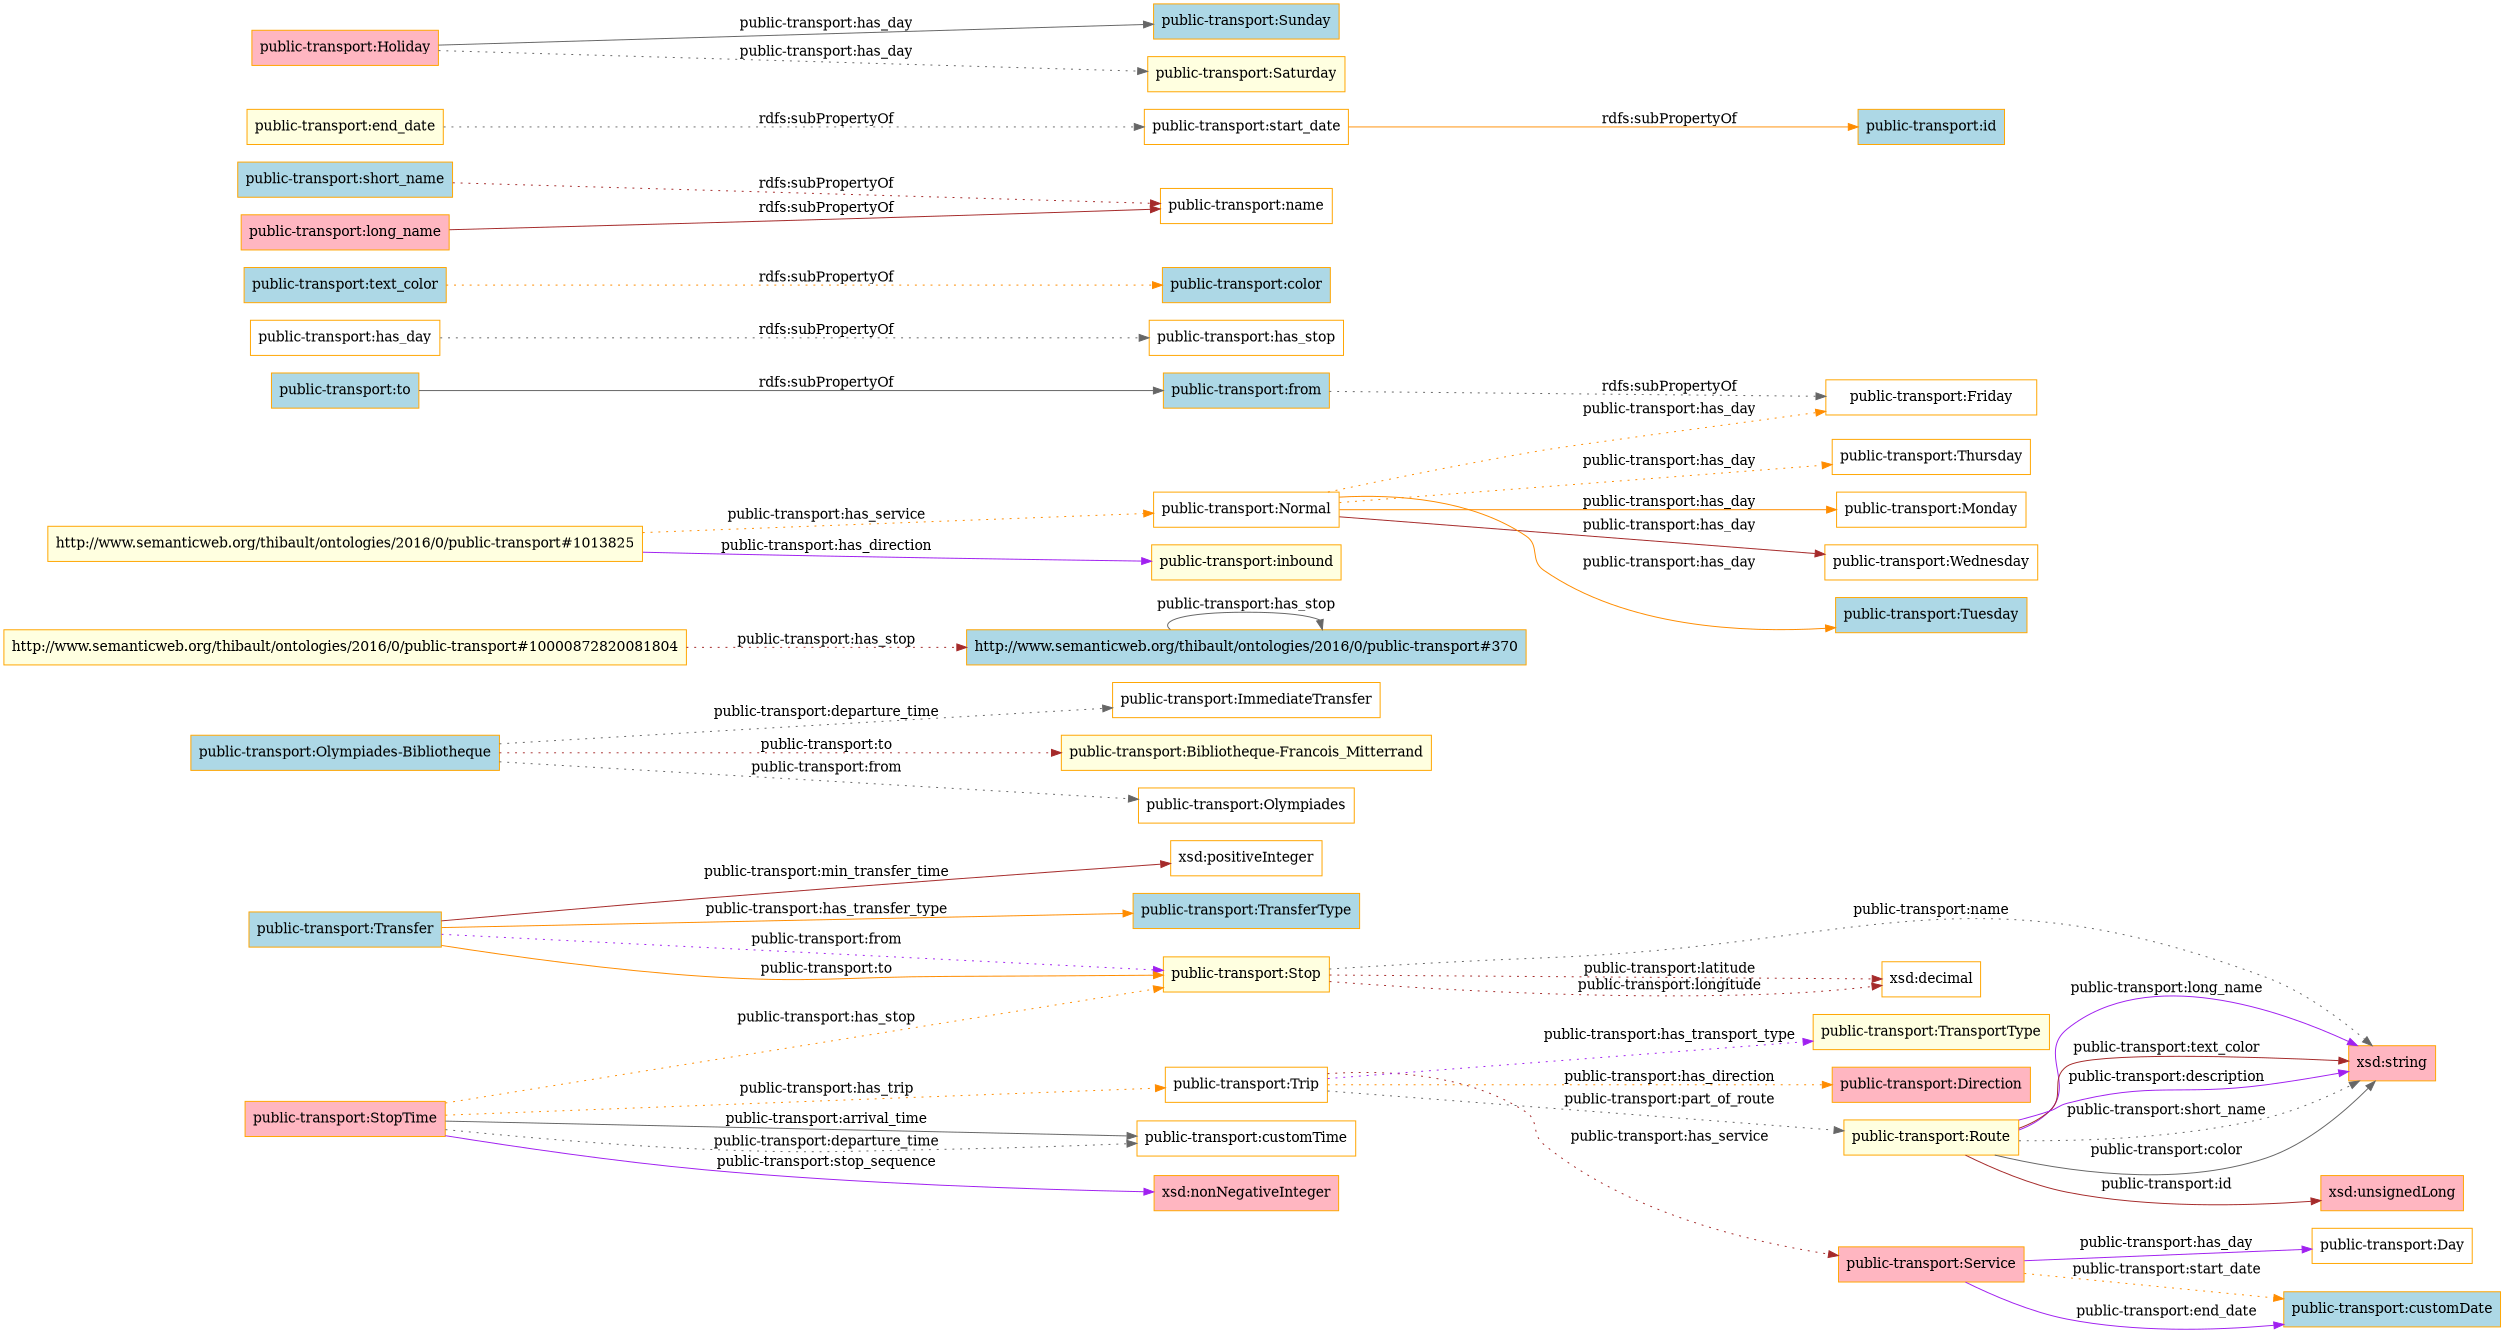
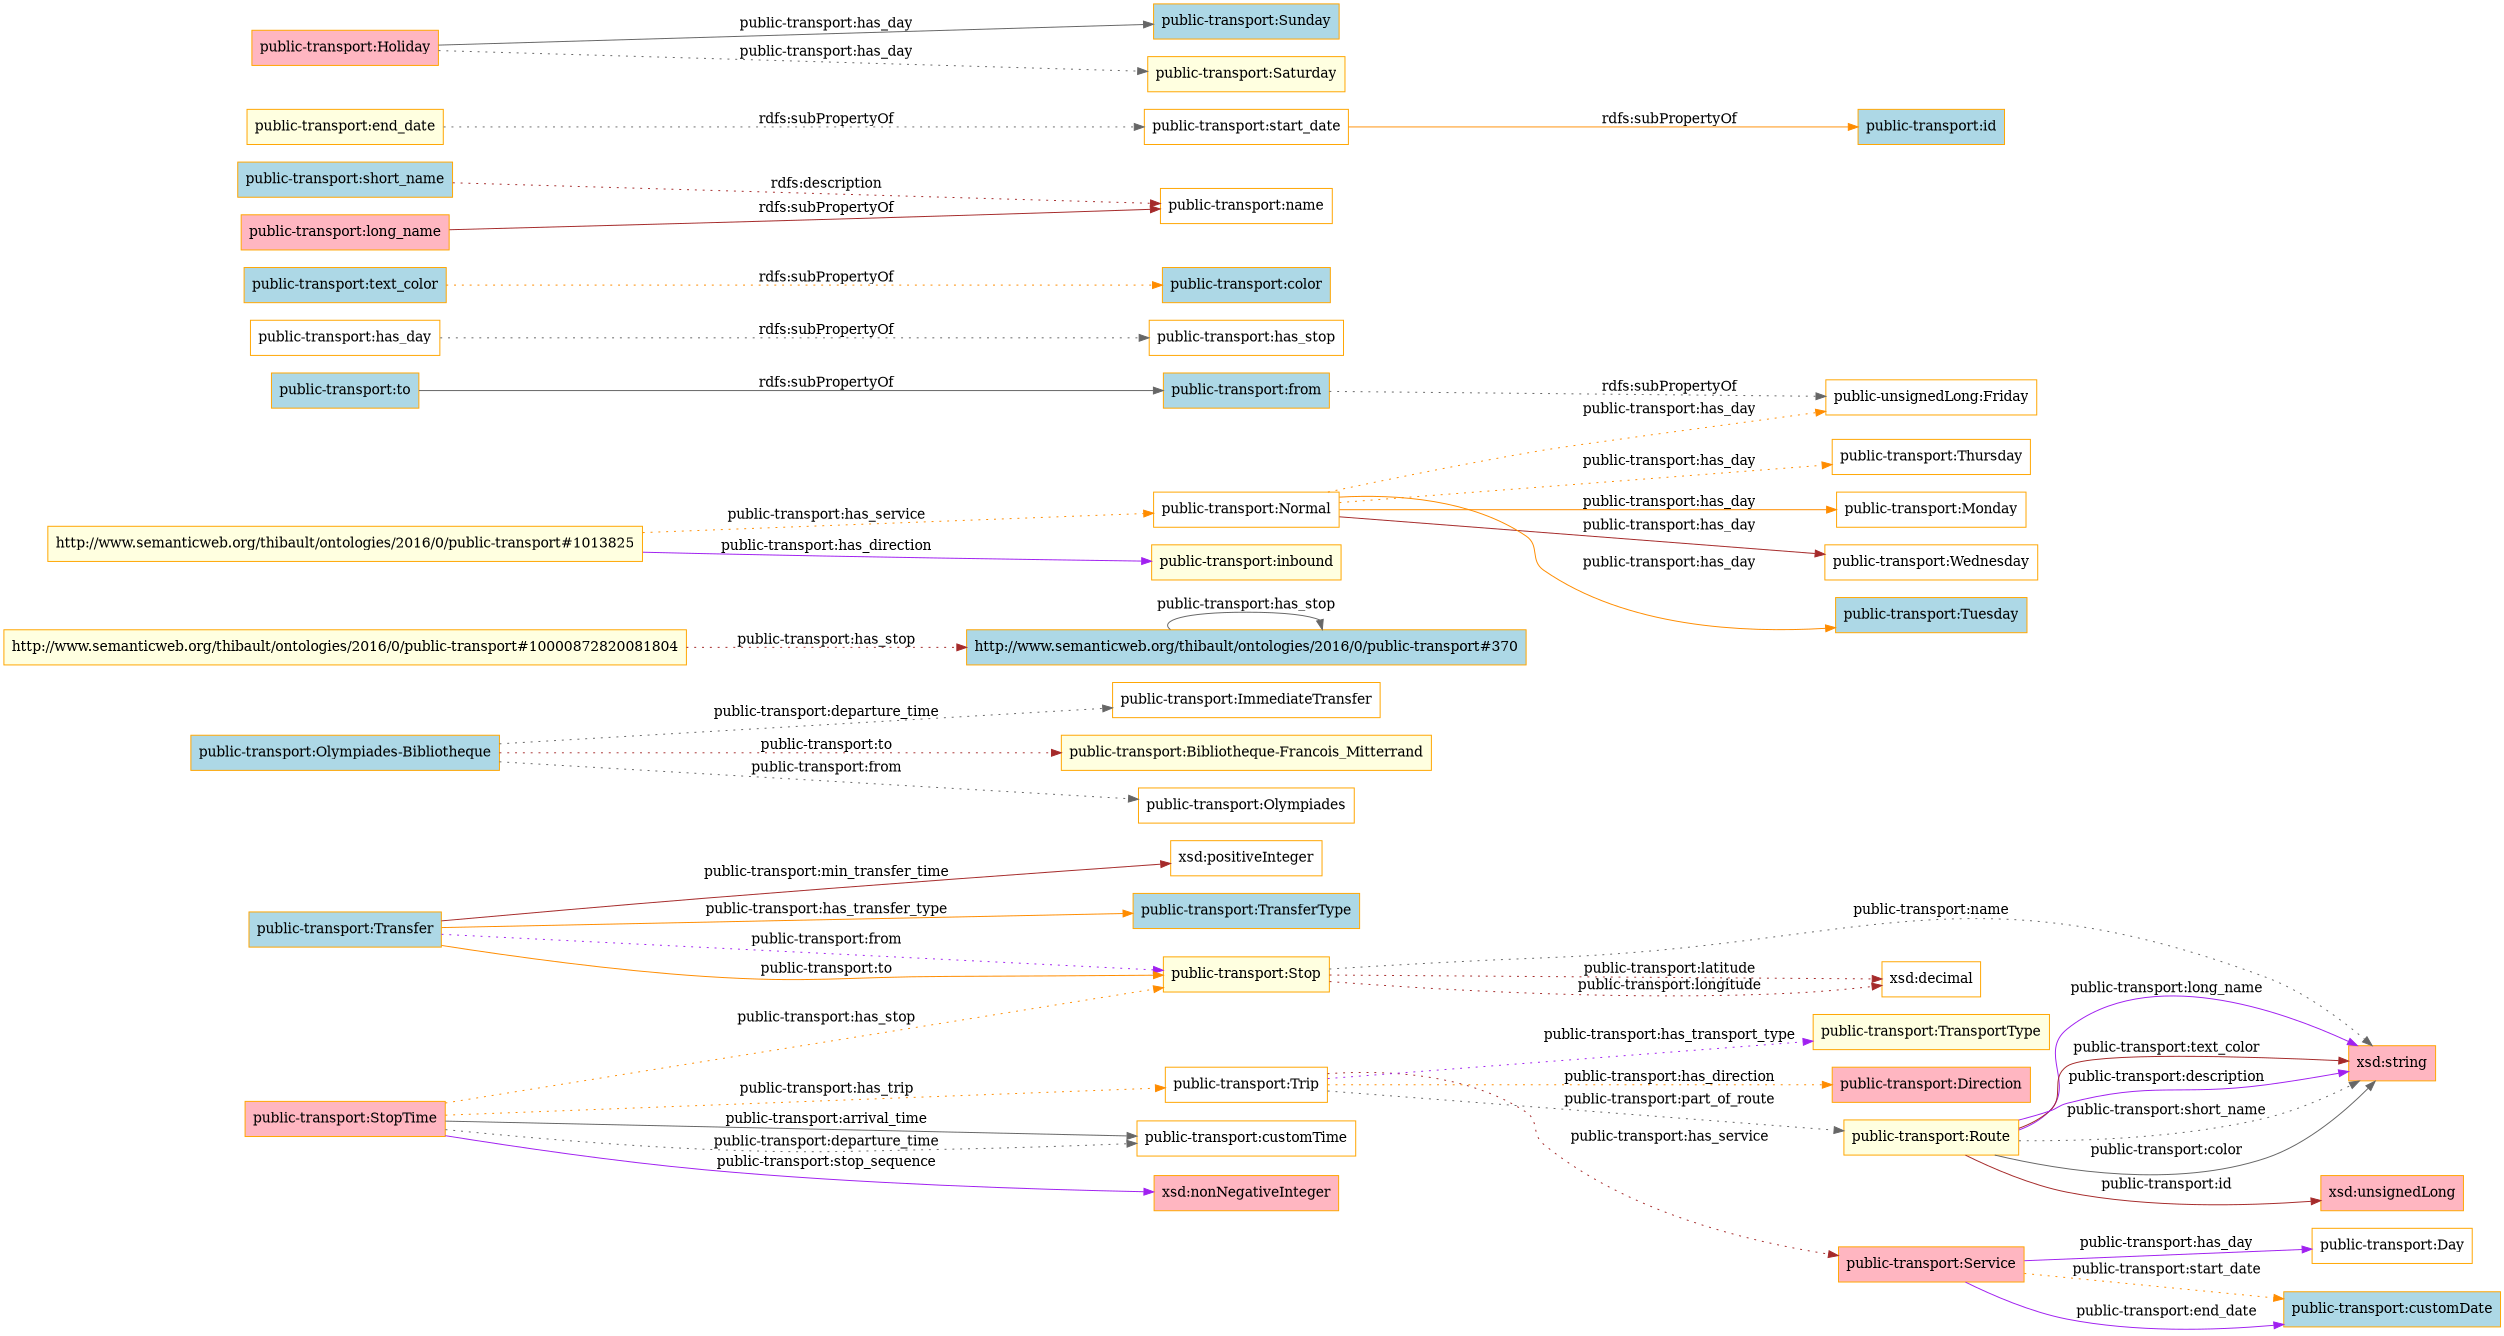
edge "public-transport:short_name" -> "public-transport:name": label "rdfs:subPropertyOf" -> "rdfs:description"
node "public-transport:Friday": label "public-transport:Friday" -> "public-unsignedLong:Friday"
